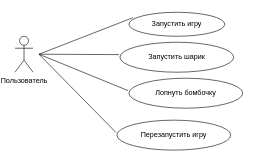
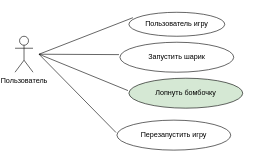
node "Запустить игру": label "Запустить игру" -> "Пользователь игру"
node "Лопнуть бомбочку": fillcolor #ffffff -> #d5e8d4
